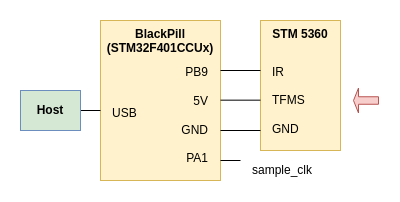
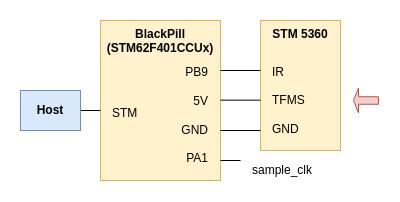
node "BlackPill (STM32F401CCUx)": label "BlackPill (STM32F401CCUx)" -> "BlackPill (STM62F401CCUx)"
node "Host": fillcolor #d5e8d4 -> #dae8fc
node "USB": label "USB" -> "STM"
